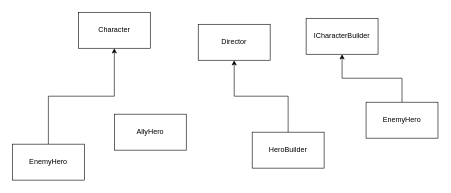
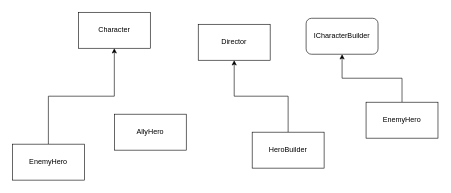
node "ICharacterBuilder": shape rectangle -> rounded rectangle
